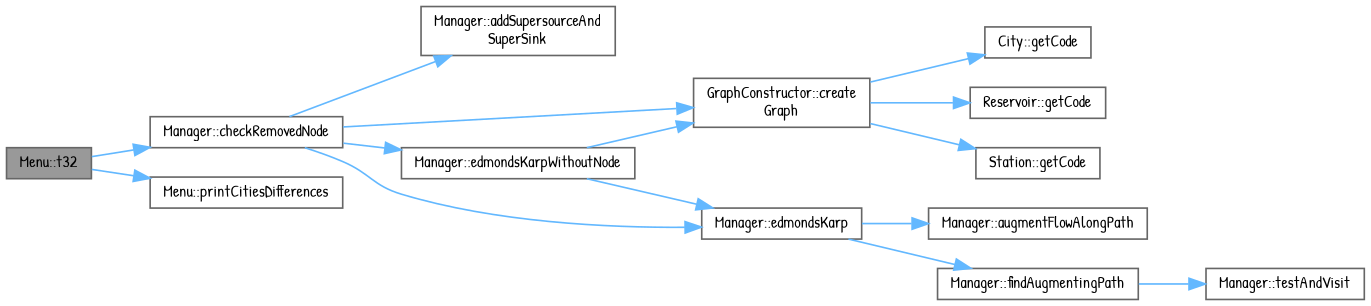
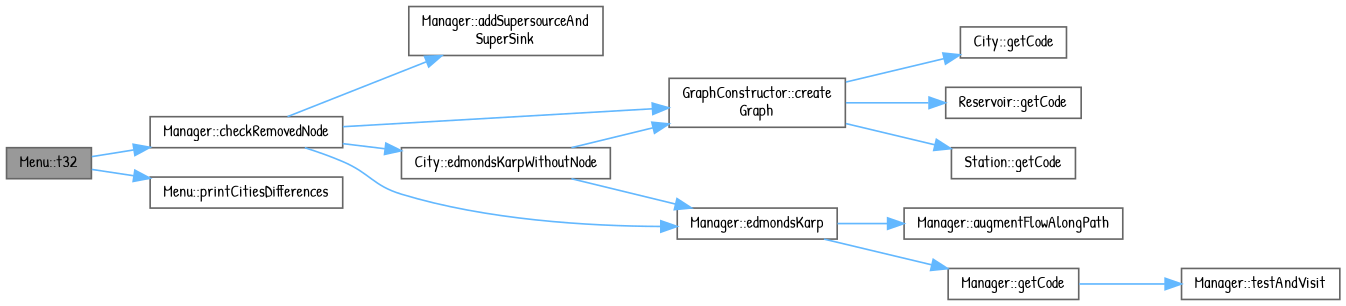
node "Manager::edmondsKarpWithoutNode": label "Manager::edmondsKarpWithoutNode" -> "City::edmondsKarpWithoutNode"
node "Manager::findAugmentingPath": label "Manager::findAugmentingPath" -> "Manager::getCode"
